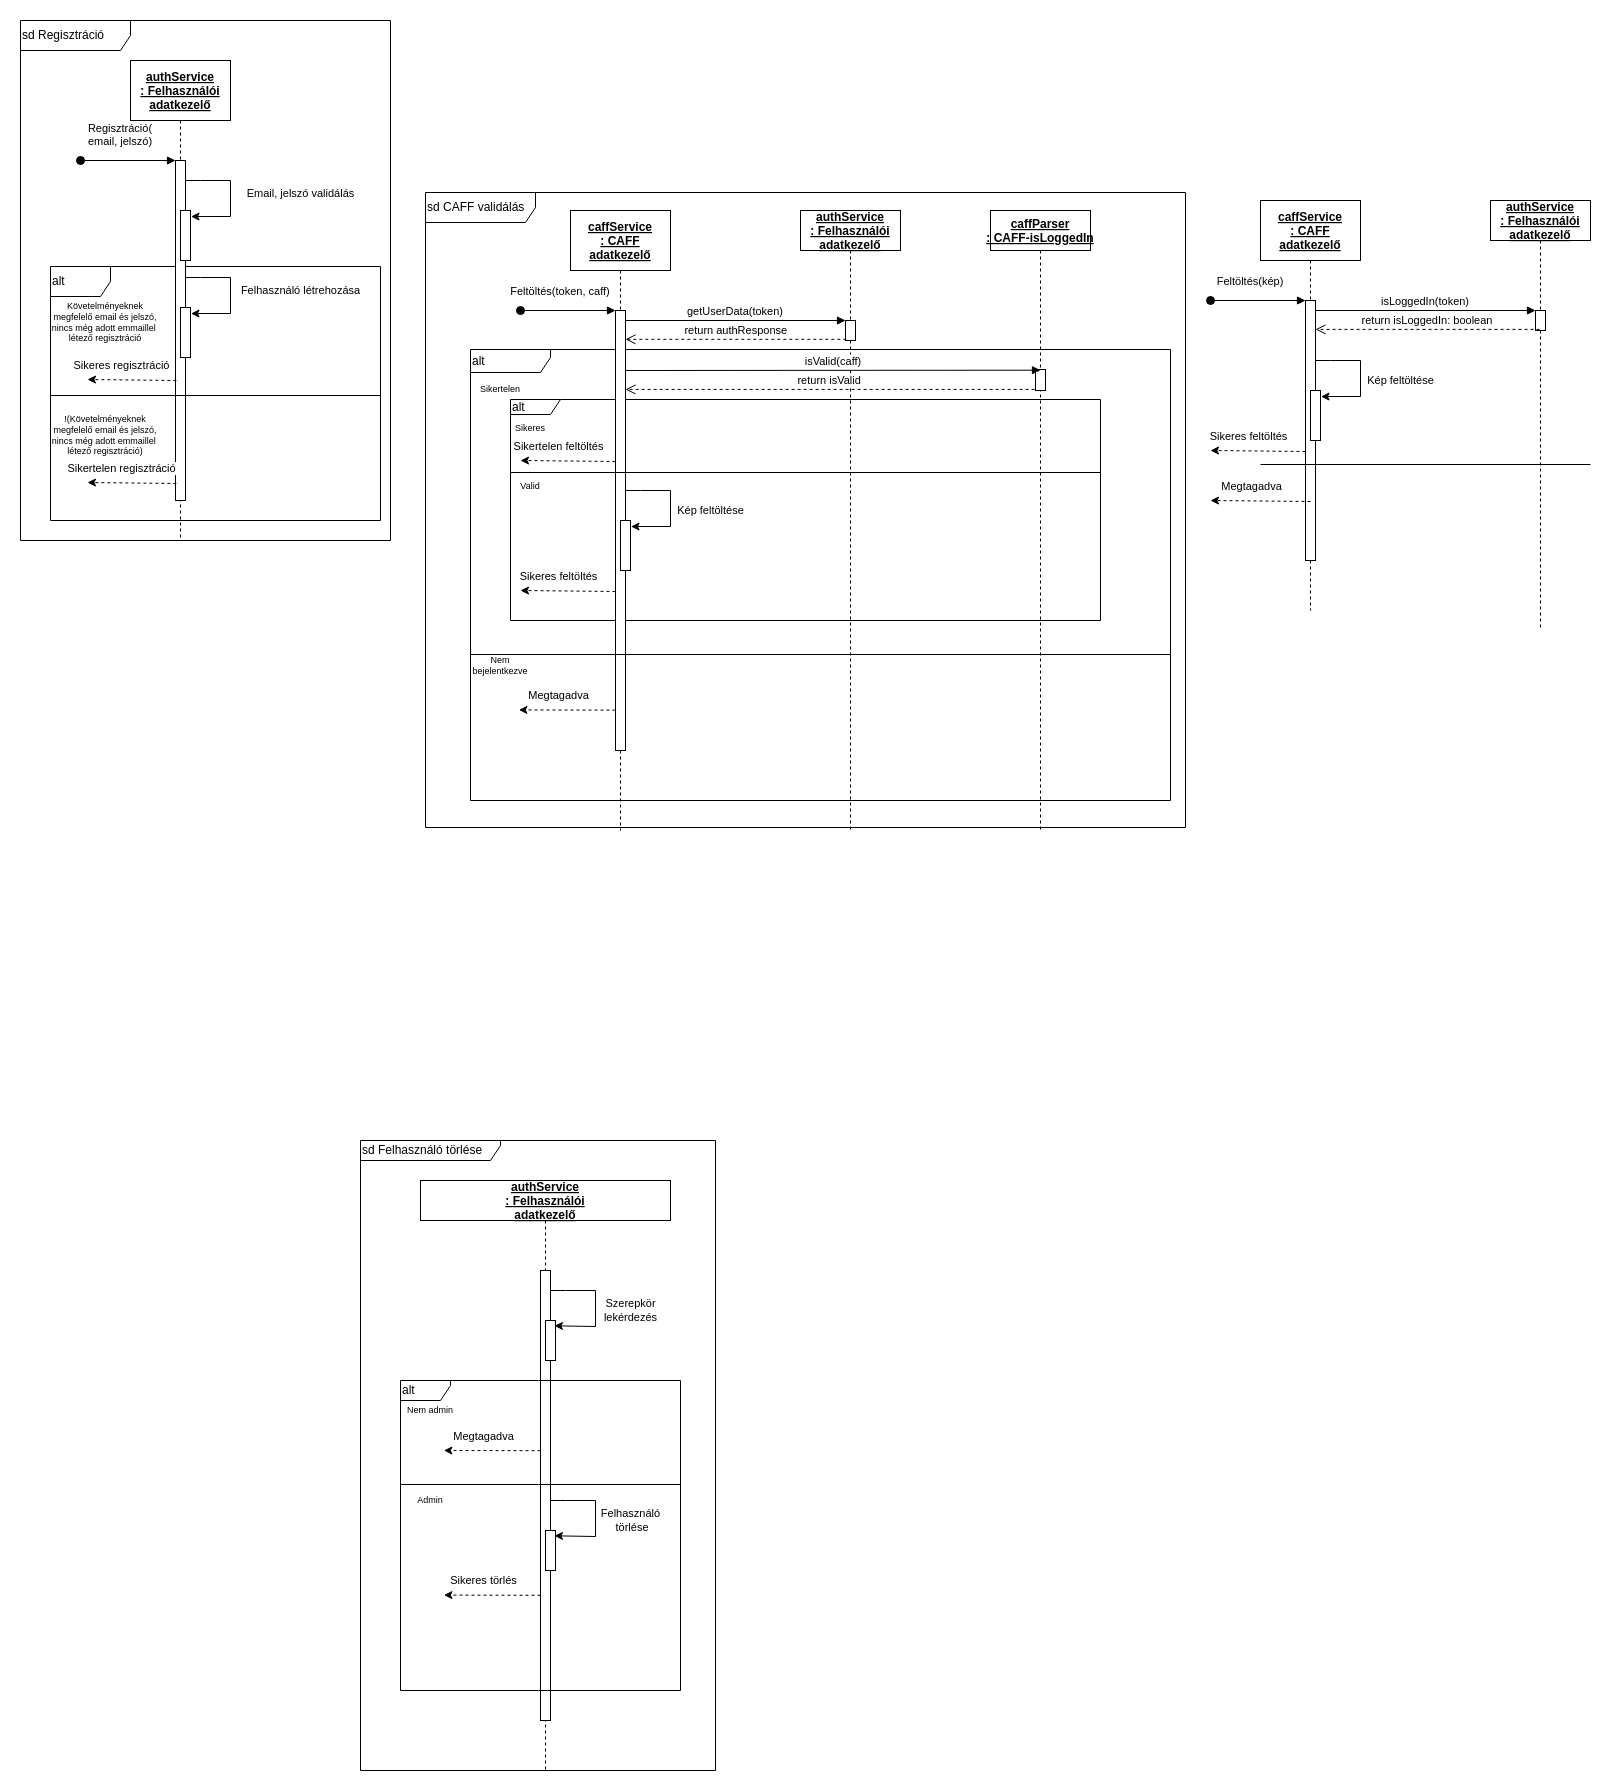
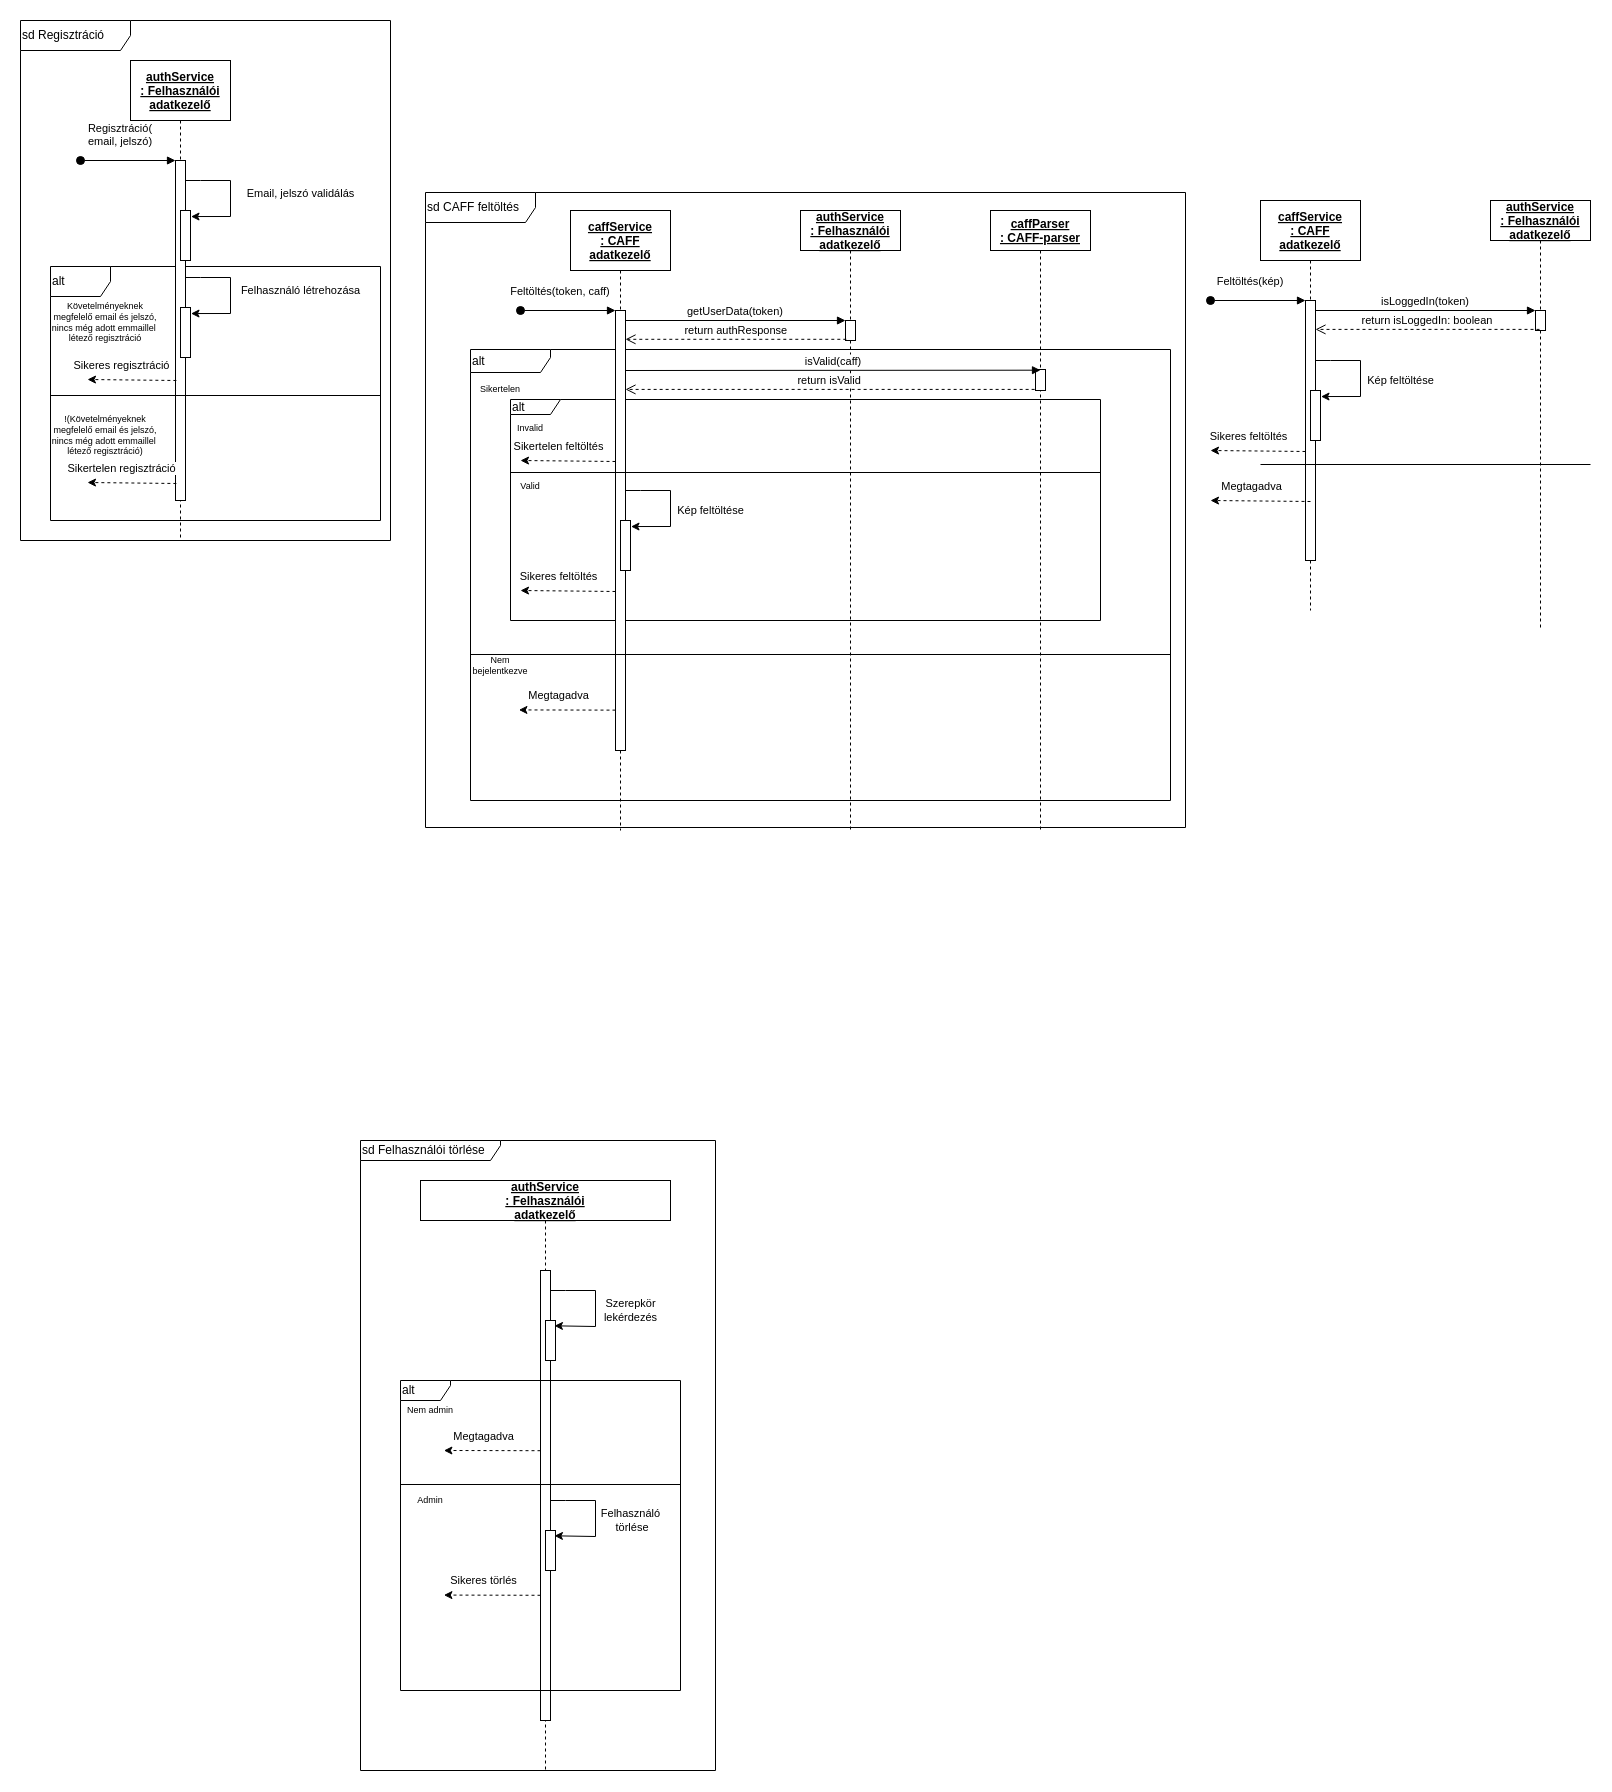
node "sd CAFF validálás": label "sd CAFF validálás" -> "sd CAFF feltöltés"
node "caffParser : CAFF-isLoggedIn": label "caffParser : CAFF-isLoggedIn" -> "caffParser : CAFF-parser"
node "Sikeres": label "Sikeres" -> "Invalid"
node "sd Felhasználó törlése": label "sd Felhasználó törlése" -> "sd Felhasználói törlése"
